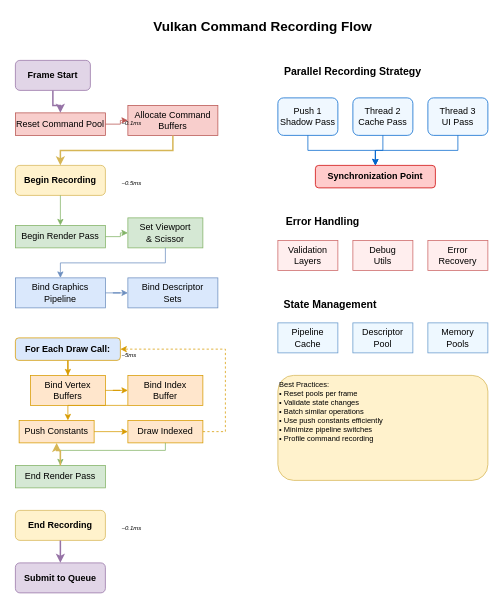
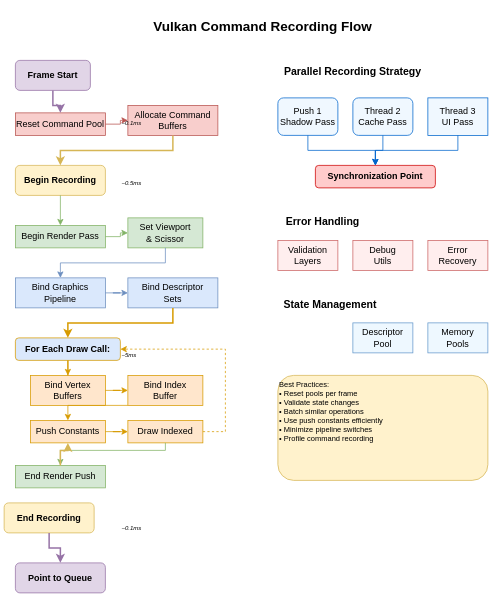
node "Thread 3 UI Pass": shape rounded rectangle -> rectangle
edge "Bind Descriptor Sets" -> "For Each Draw Call:": added
node "Pipeline Cache": removed
node "Push Constants": moved (57, 432) -> (68, 432)
node "End Render Pass": label "End Render Pass" -> "End Render Push"
node "End Recording": moved (60, 525) -> (49, 518)
node "Submit to Queue": label "Submit to Queue" -> "Point to Queue"
